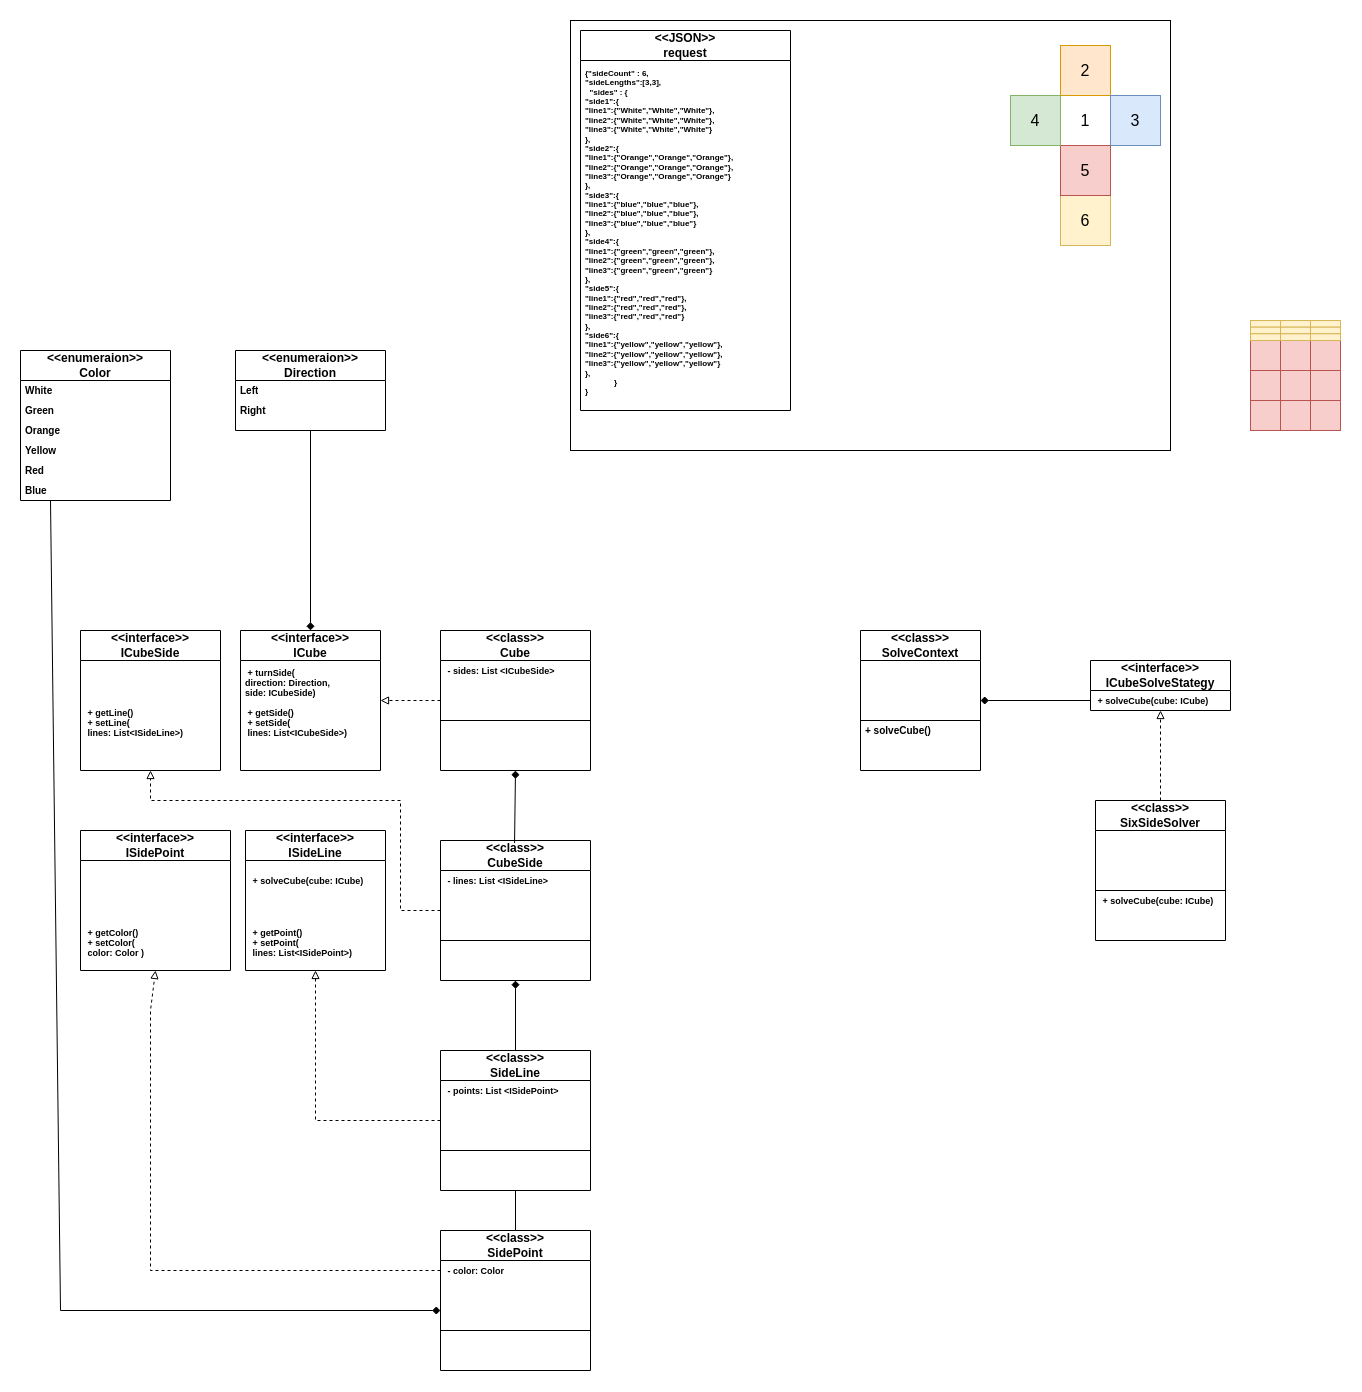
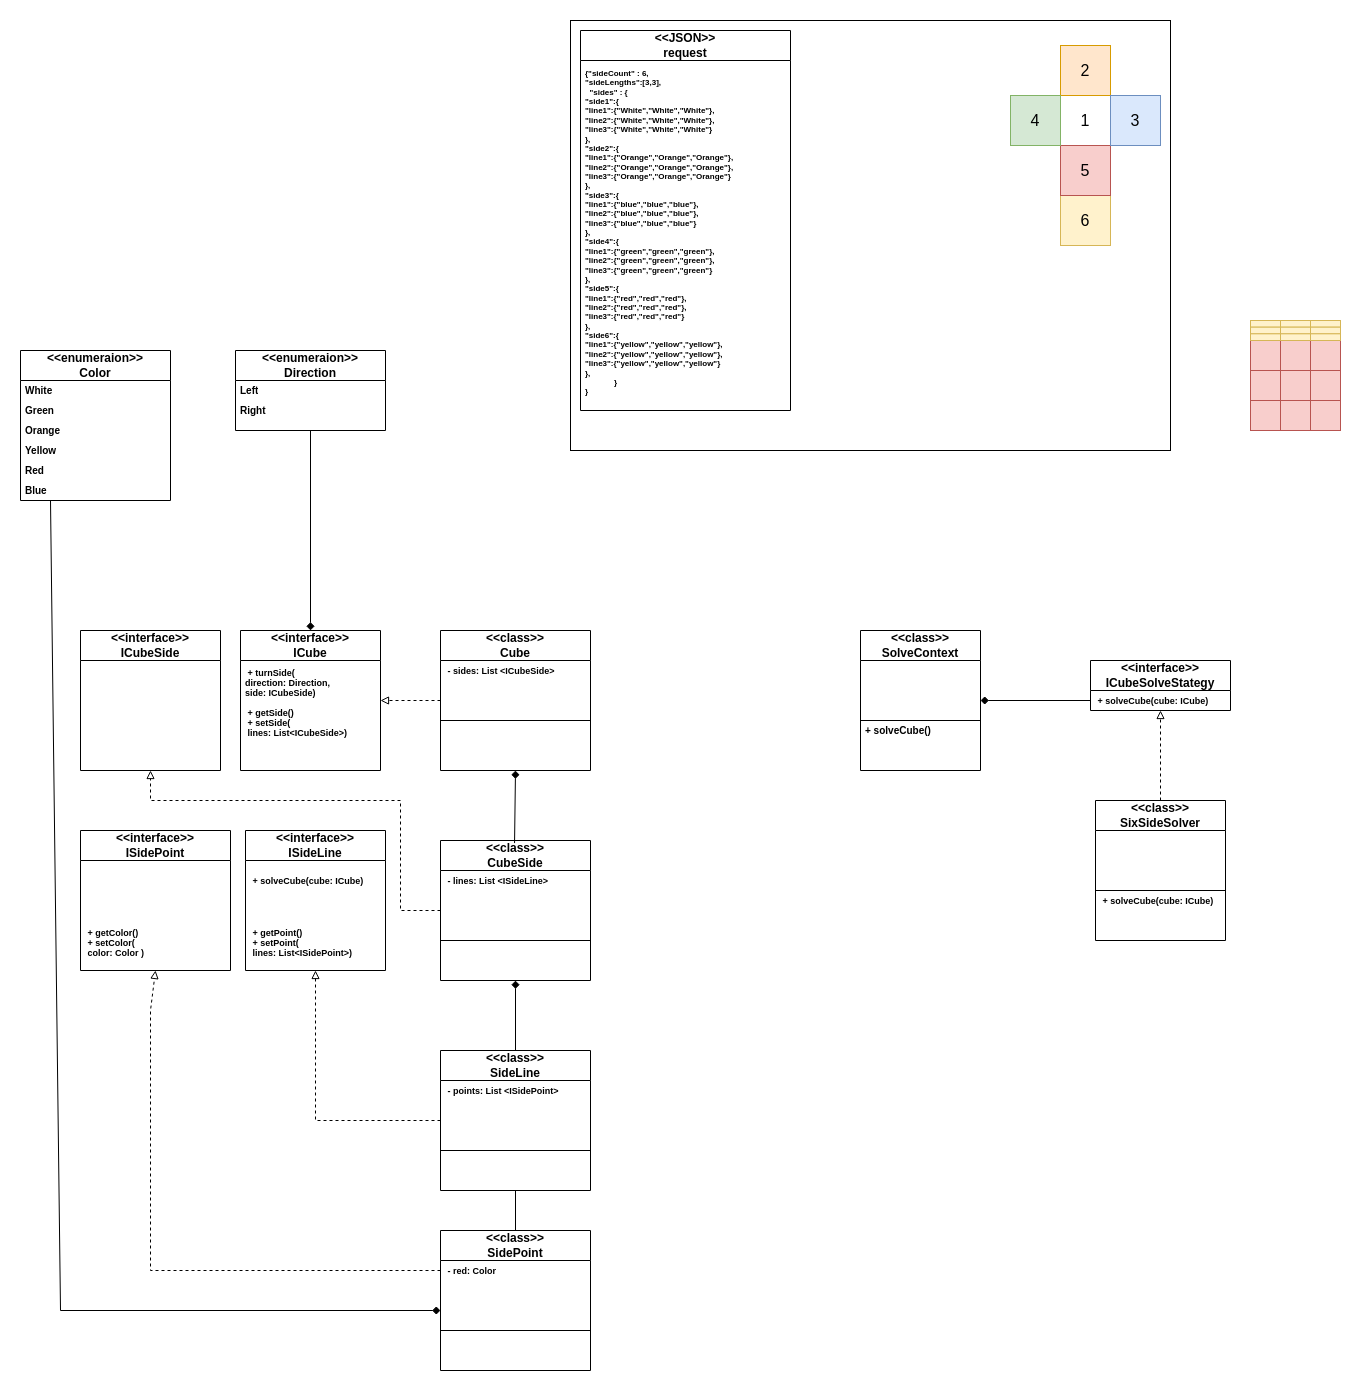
node "+ getLine() + setLine( lines: List<ISideLine>)": removed
node "- color: Color": label "- color: Color" -> "- red: Color"
